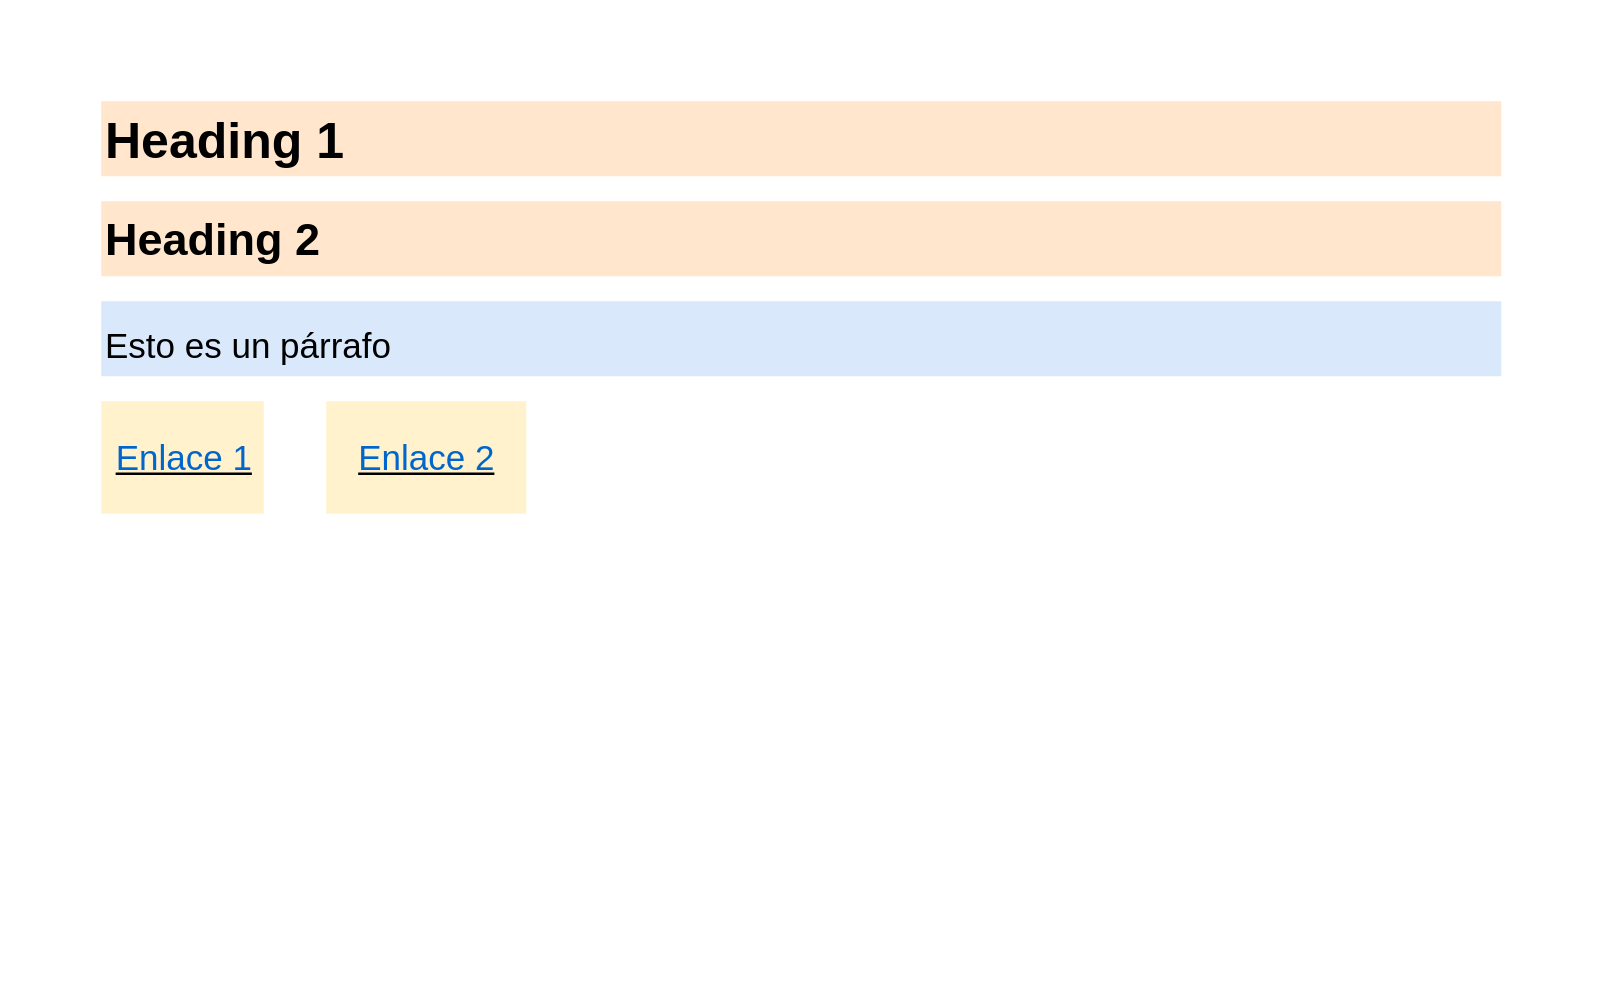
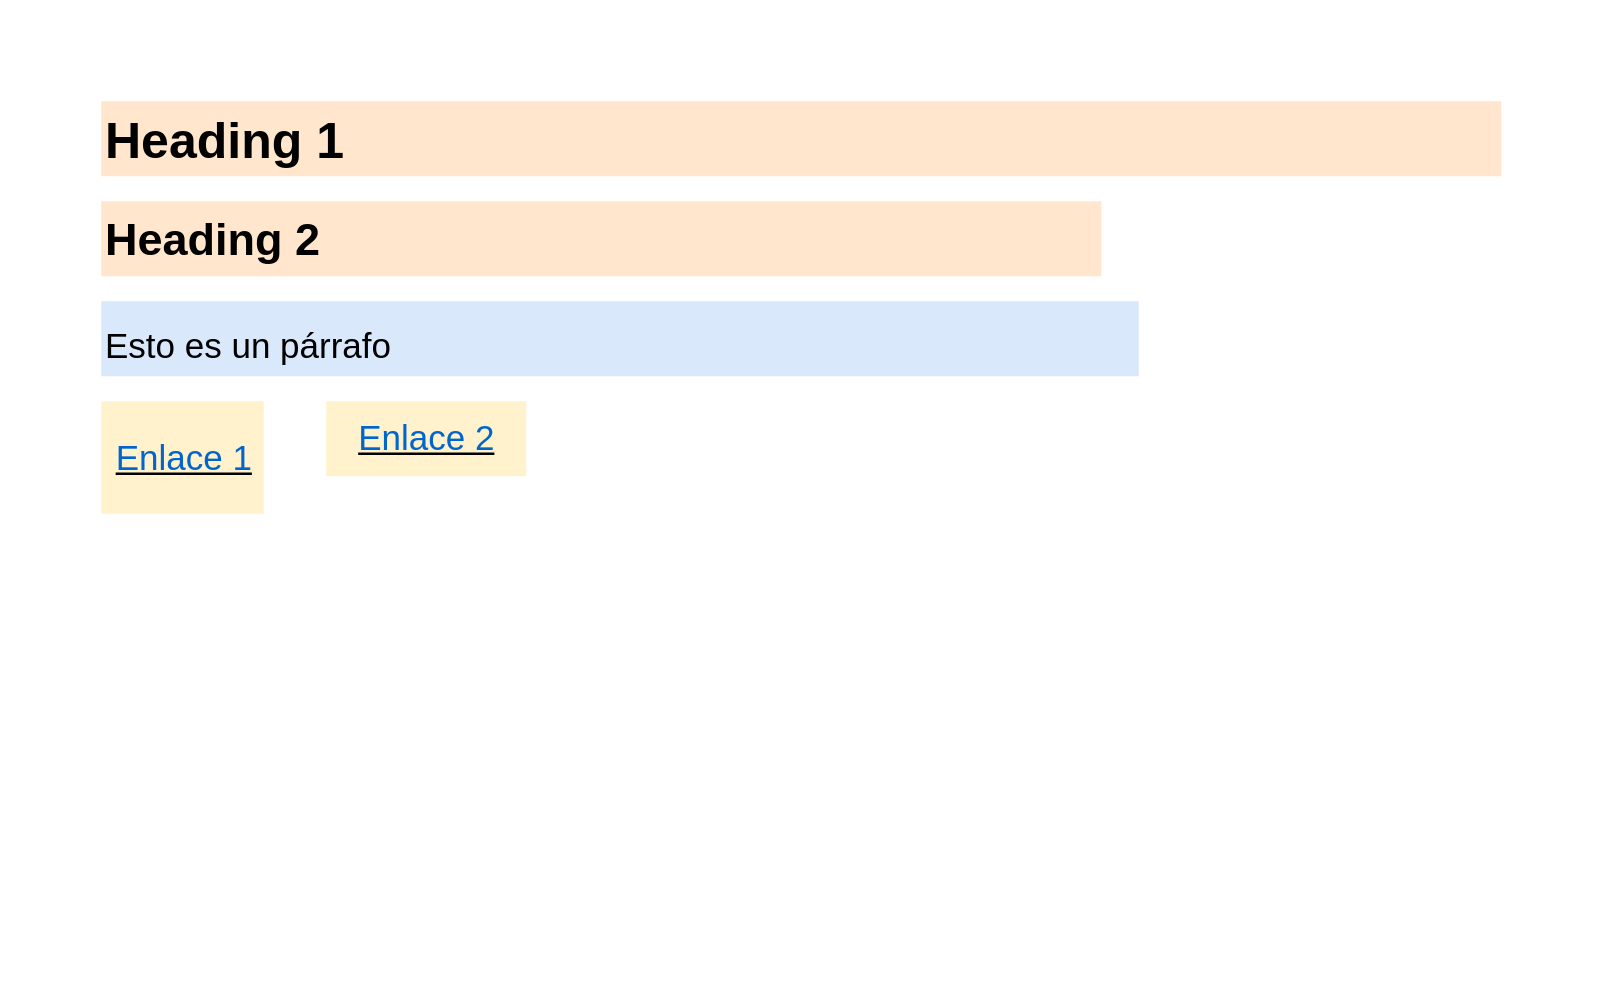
node "Heading 2": size 1400x75 -> 1000x75
node "Esto es un párrafo": size 1400x75 -> 1038x75
node "Enlace 2": size 200x113 -> 200x75
